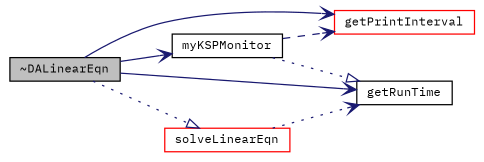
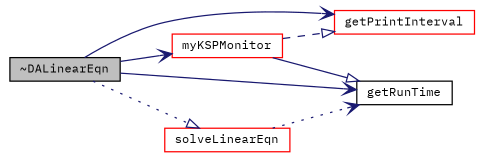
edge "myKSPMonitor" -> "getPrintInterval": arrowhead vee -> onormal
node "myKSPMonitor": color black -> red
edge "myKSPMonitor" -> "getRunTime": style dotted -> solid
